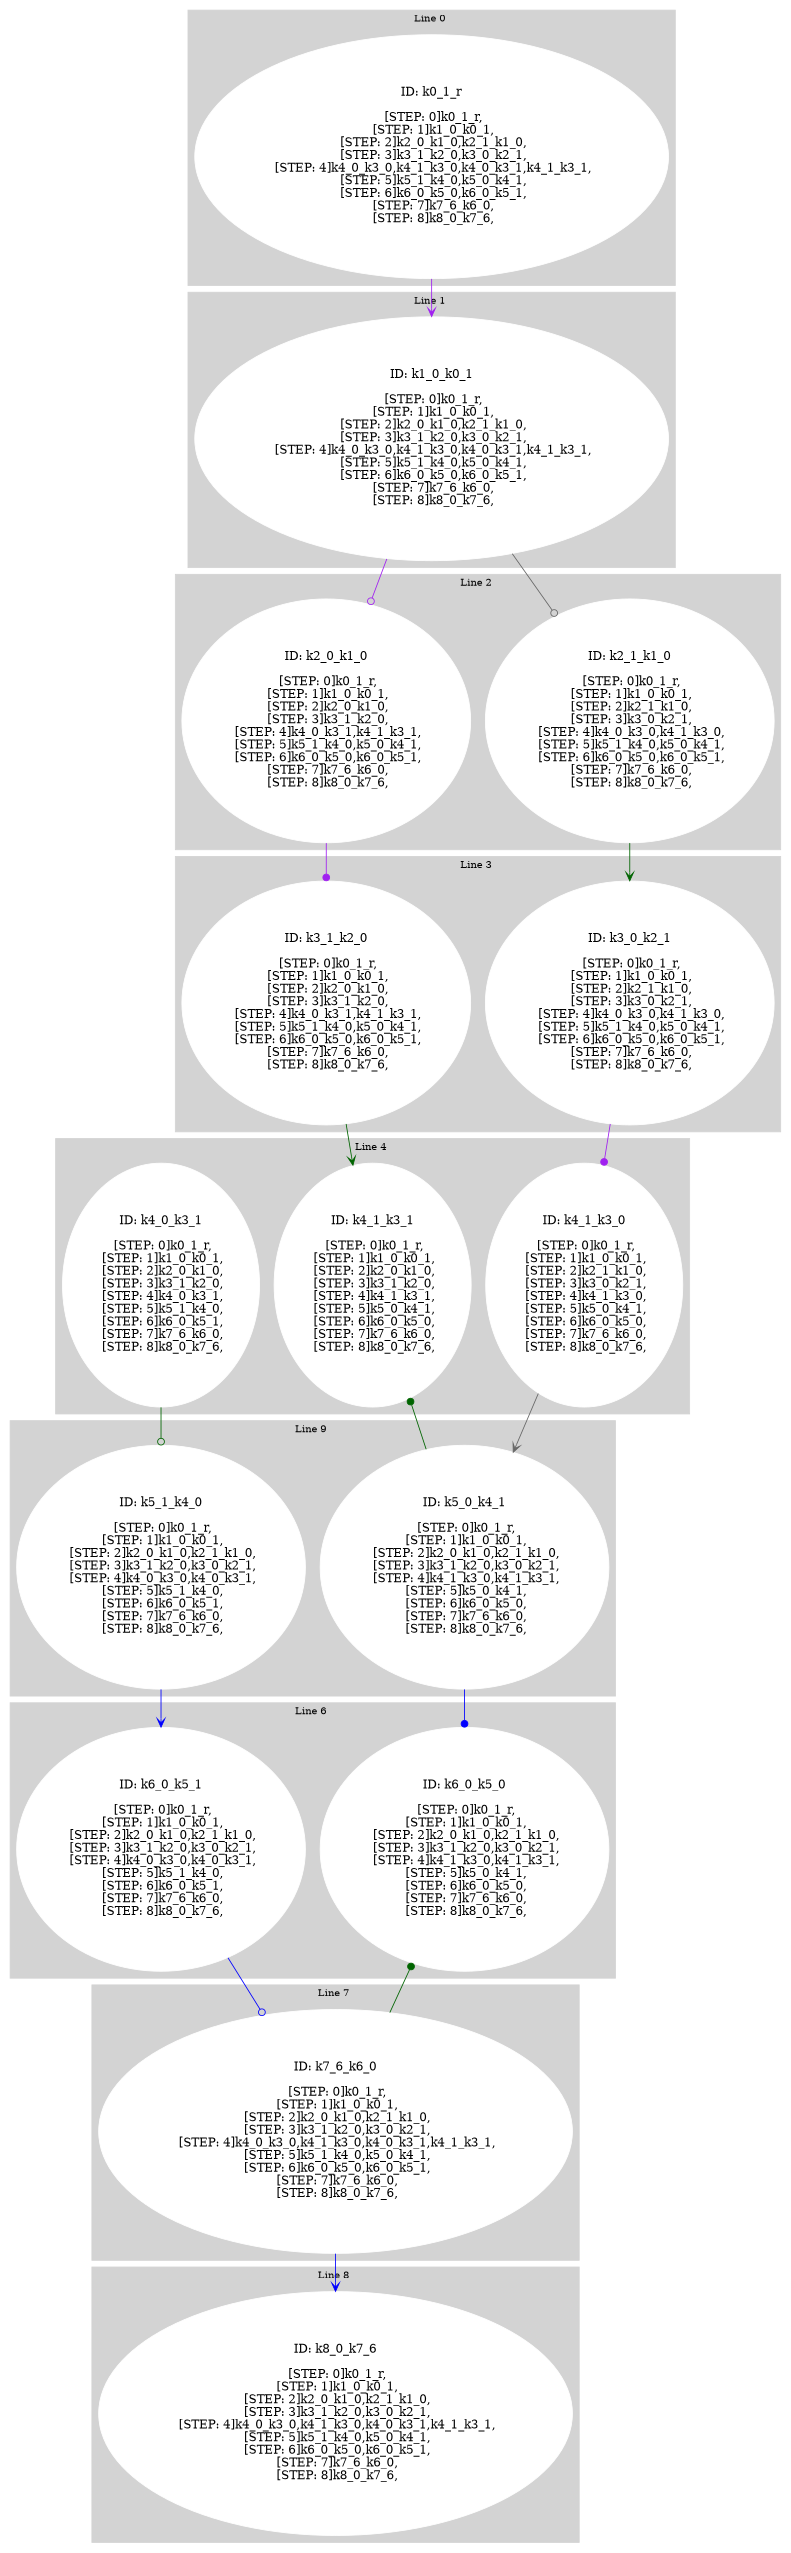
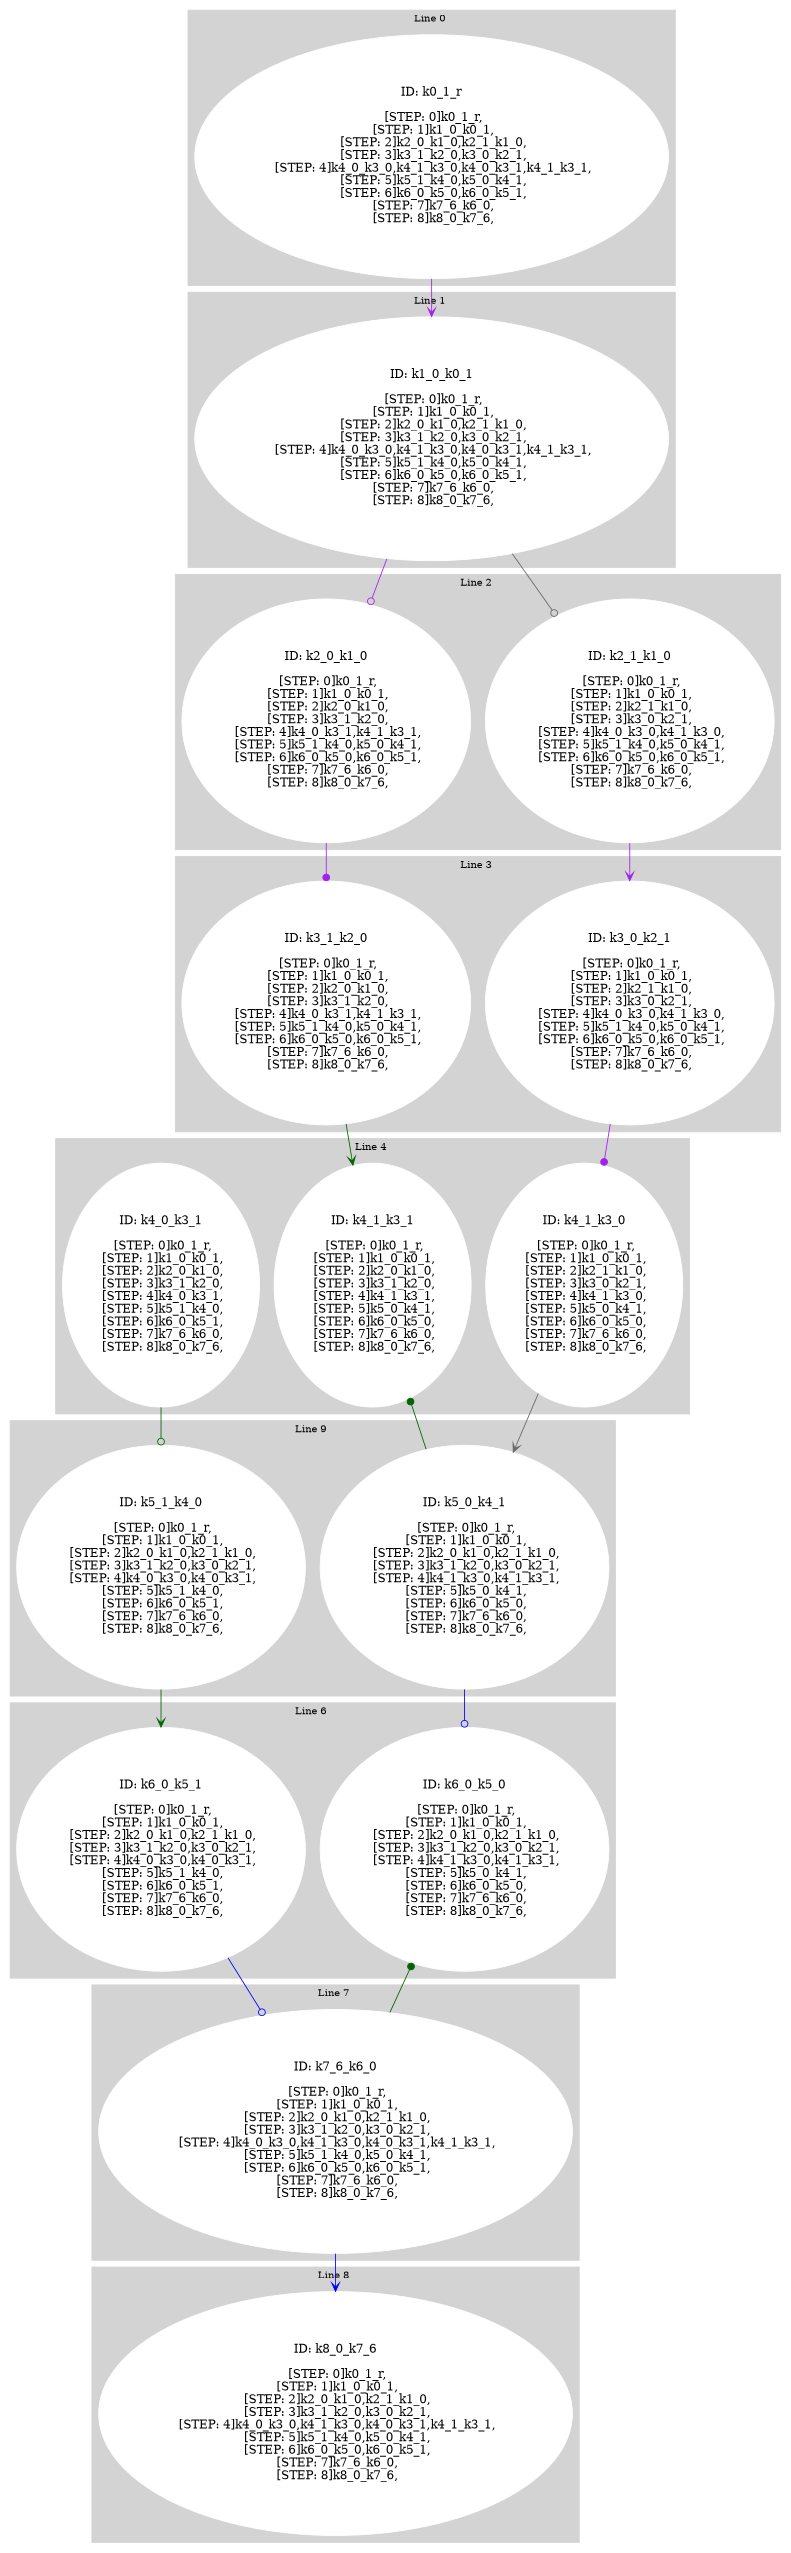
edge "ID: k2_1_k1_0" -> "ID: k3_0_k2_1": color darkgreen -> purple
edge "ID: k5_1_k4_0" -> "ID: k6_0_k5_1": color blue -> darkgreen
edge "ID: k5_0_k4_1" -> "ID: k6_0_k5_0": arrowhead dot -> odot
